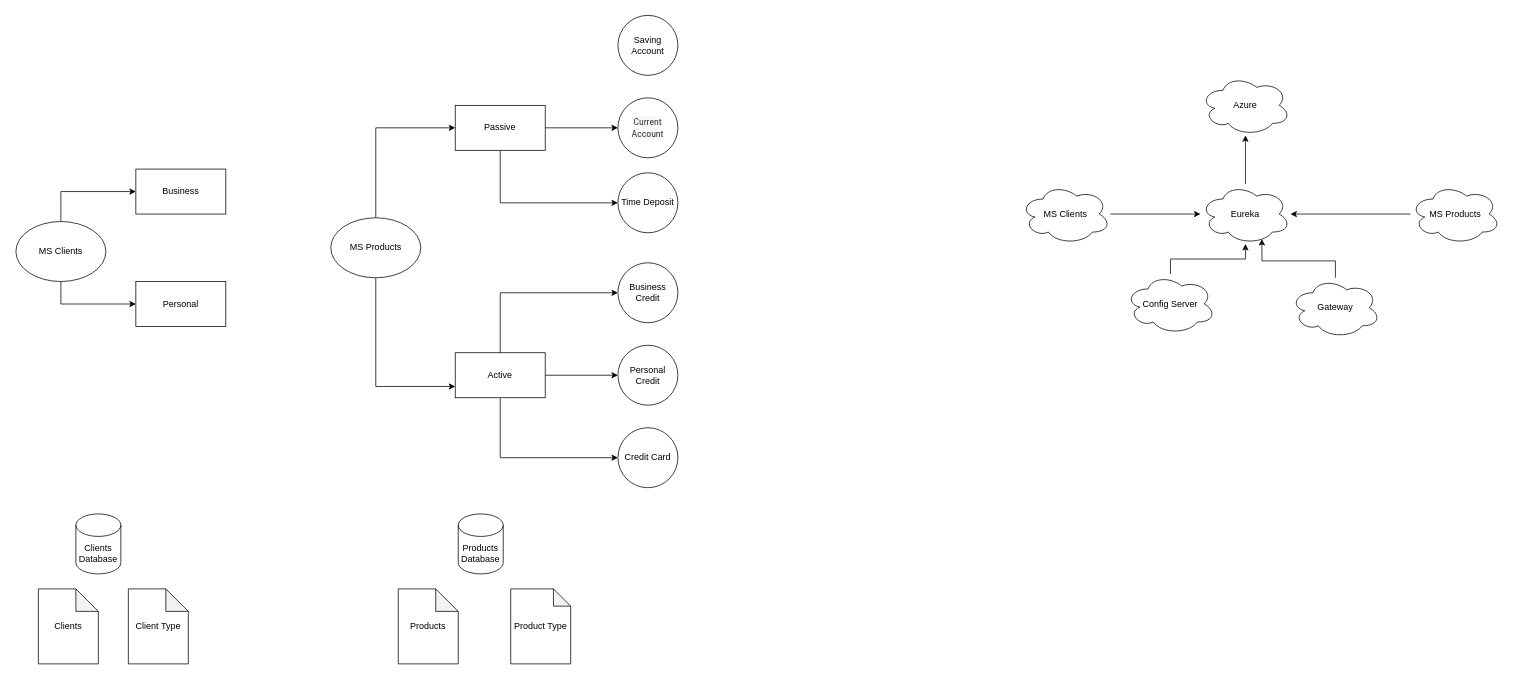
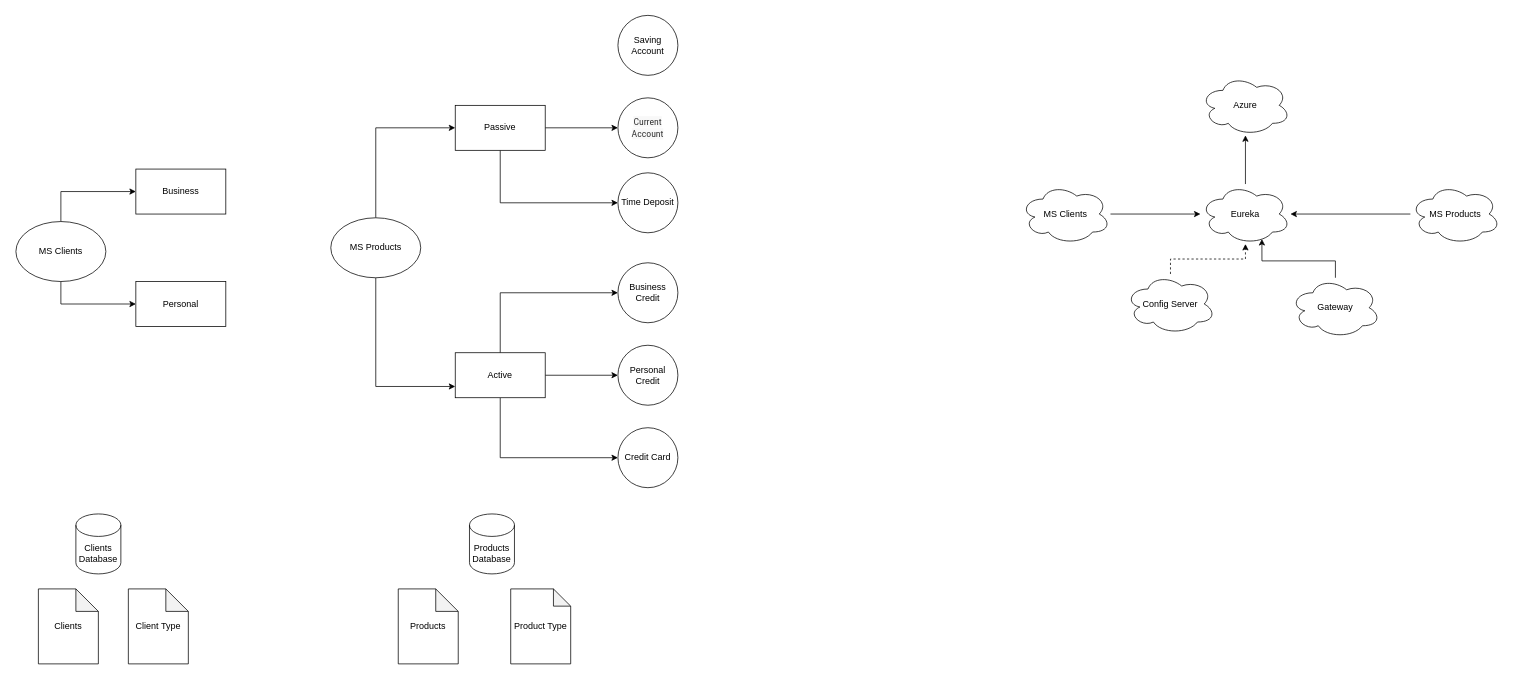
edge "Config Server" -> "Eureka": style solid -> dashed
node "Products Database": moved (480, 544) -> (492, 544)
